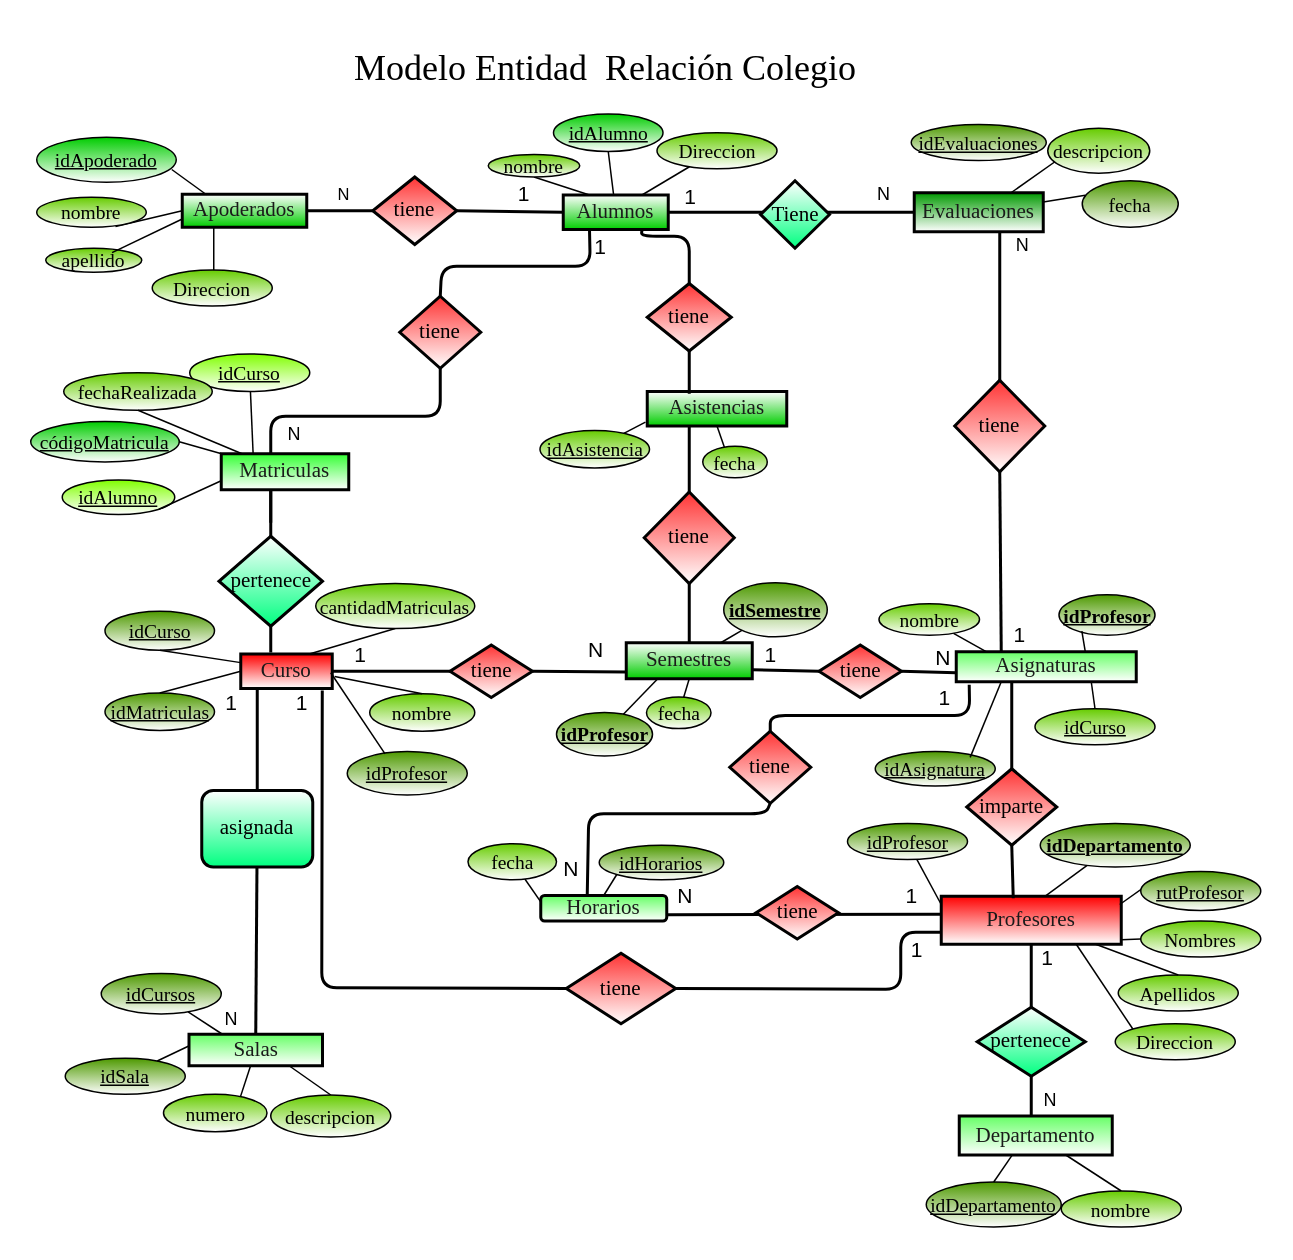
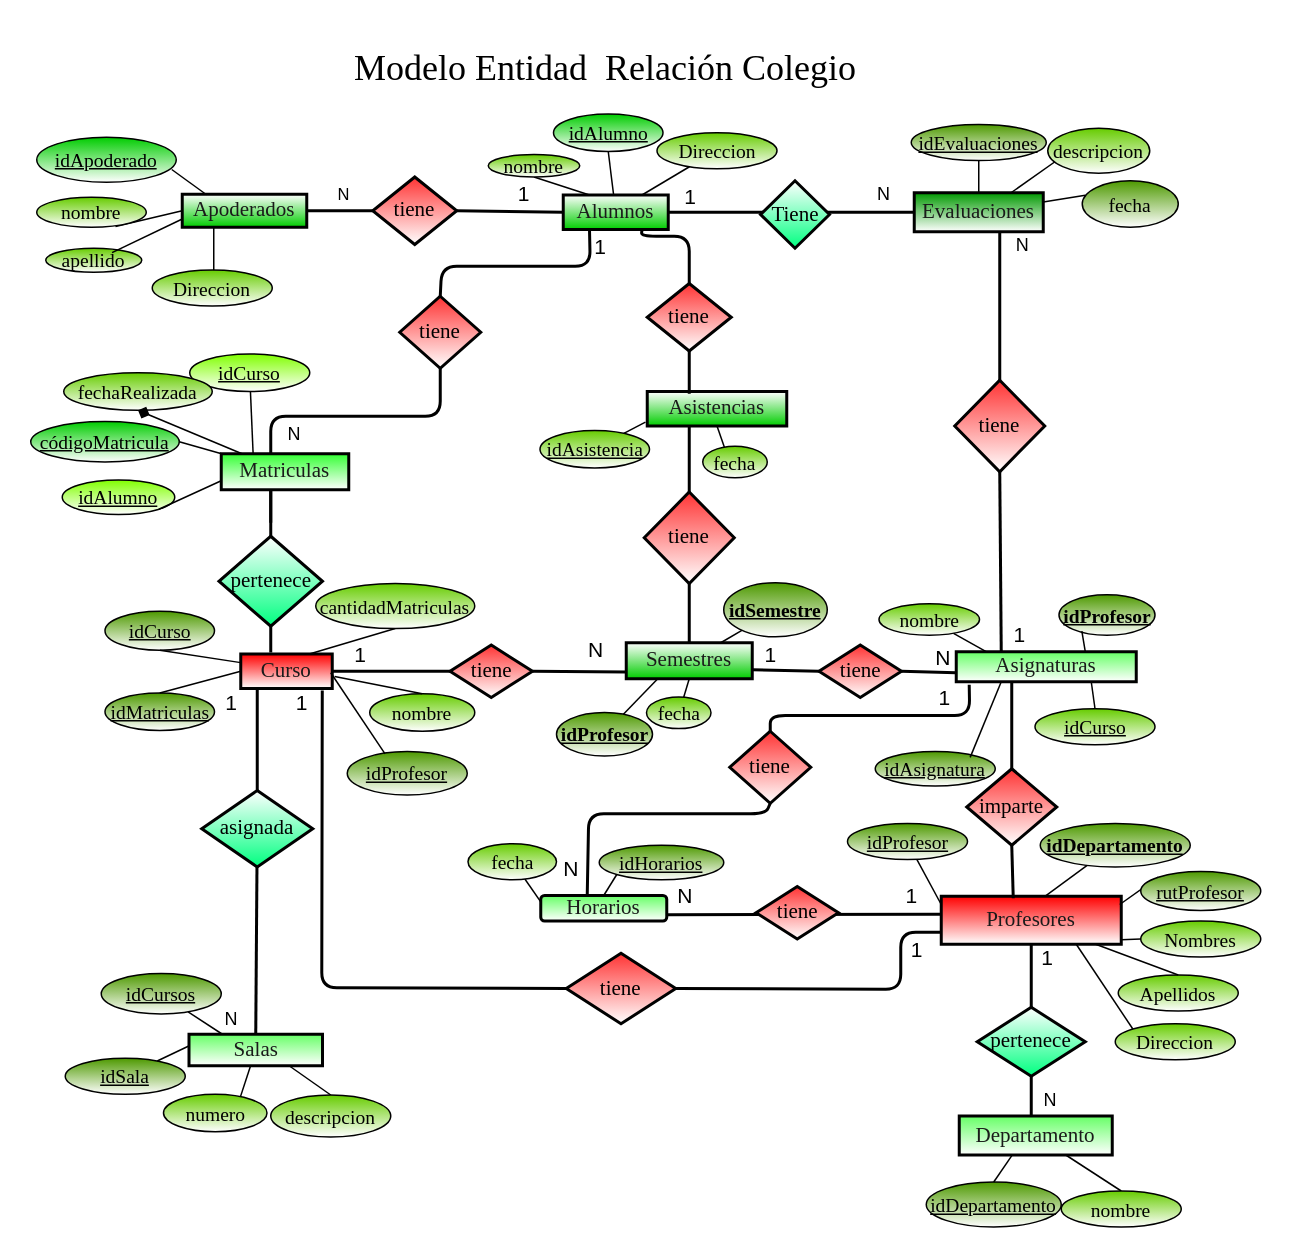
edge "idEvaluaciones" -- "Evaluaciones": added
edge "fechaRealizada" -- "Matriculas": arrowhead none -> diamond
node "asignada": shape rounded rectangle -> diamond
